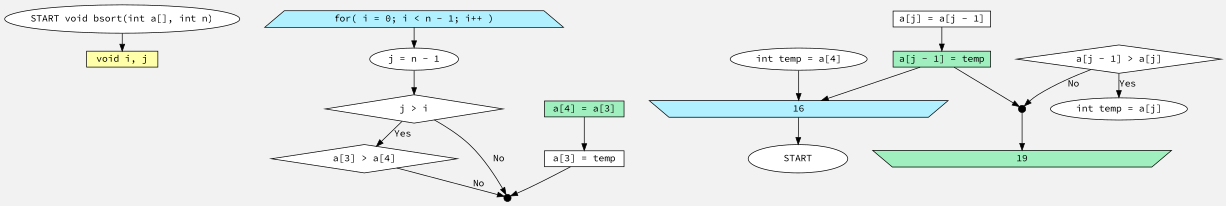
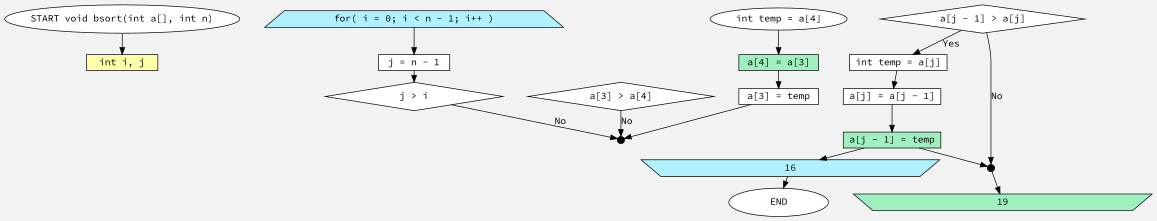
node "void i, j": label "void i, j" -> "int i, j"
node "j = n - 1": shape ellipse -> box
edge "int temp = a[j]" -> "a[j] = a[j - 1]": added
edge "int temp = a[4]" -> "16": now "int temp = a[4]" -> "a[4] = a[3]"
node "int temp = a[j]": shape ellipse -> box
edge "j > i" -> "a[3] > a[4]": removed, label "Yes"
node "START": label "START" -> "END"
